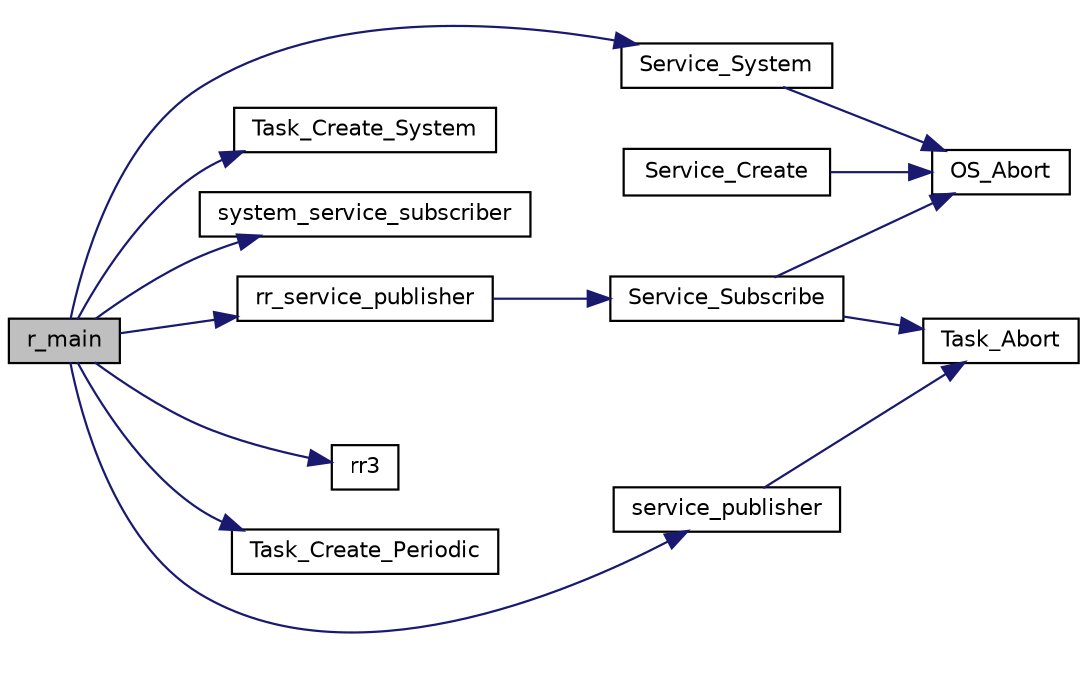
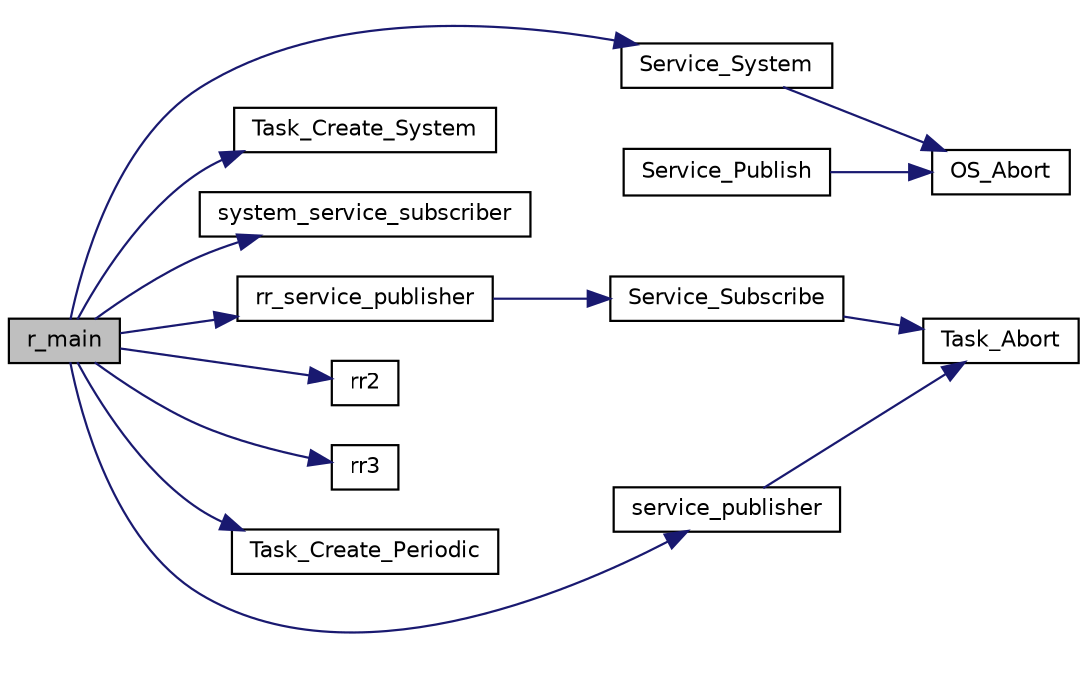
node "Service_Create": label "Service_Create" -> "Service_Publish"
edge "Service_Subscribe" -> "OS_Abort": removed
node "rr2": added
